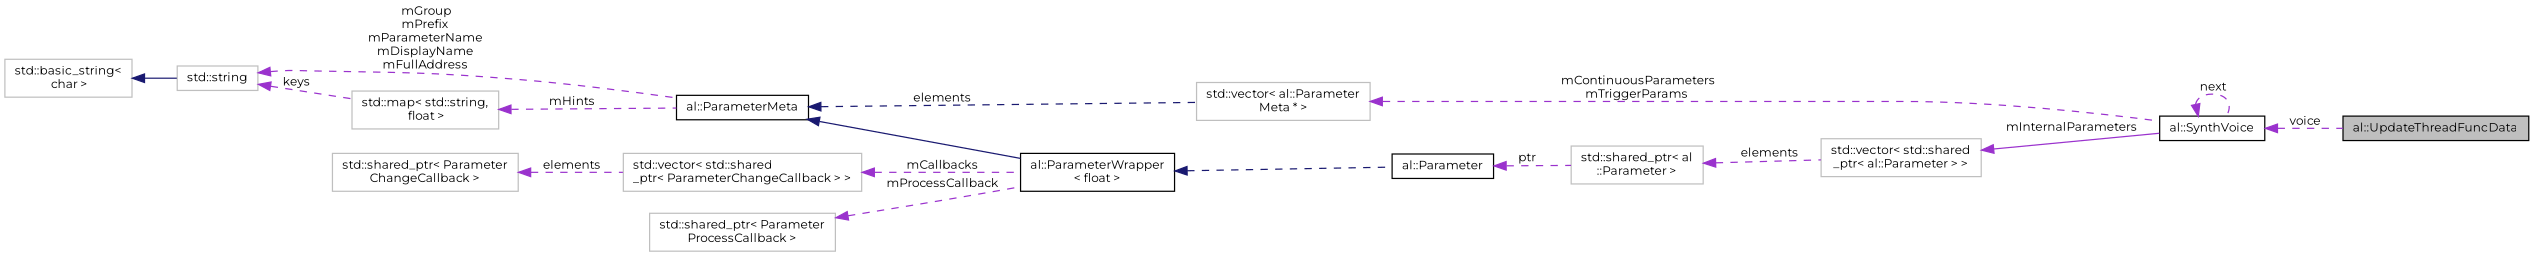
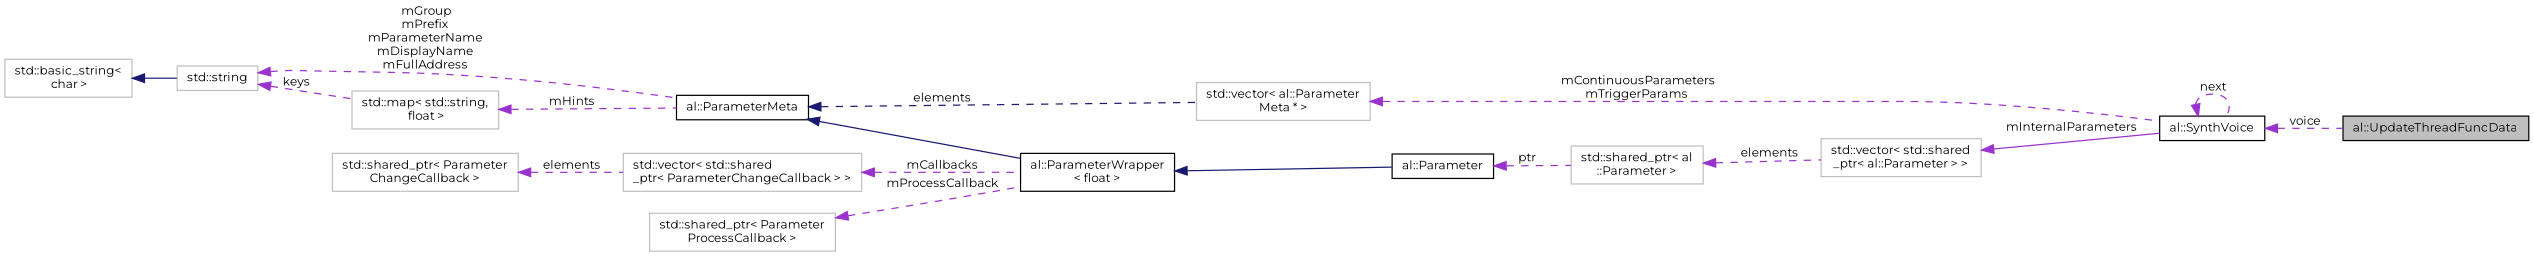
edge "al::Parameter" -> "al::ParameterWrapper < float >": style dashed -> solid
